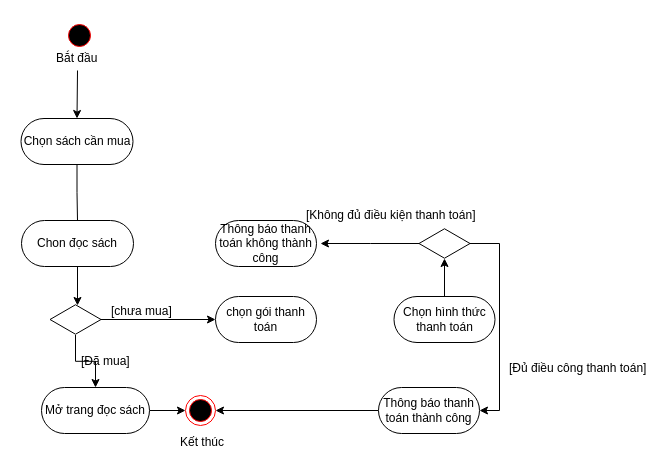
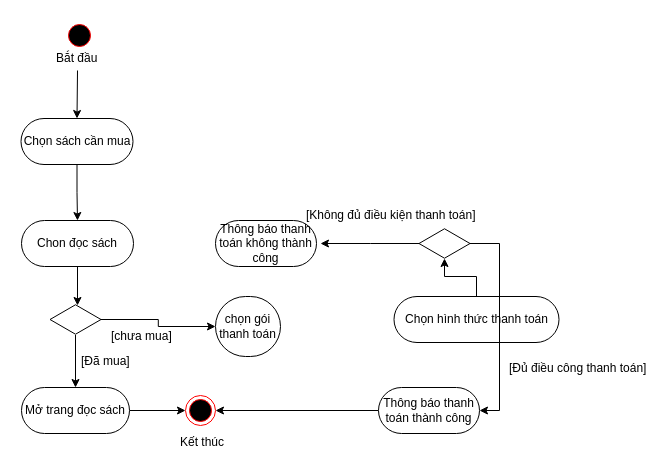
edge "Chọn sách cần mua" -- "Chon đọc sách": arrowhead none -> classic
node "[chưa mua]": moved (145, 309) -> (145, 334)
node "chọn gói thanh toán": size 101x46 -> 65x60
node "Chọn hình thức thanh toán": size 101x46 -> 165x46
node "Mở trang đọc sách": moved (96, 411) -> (76, 411)
